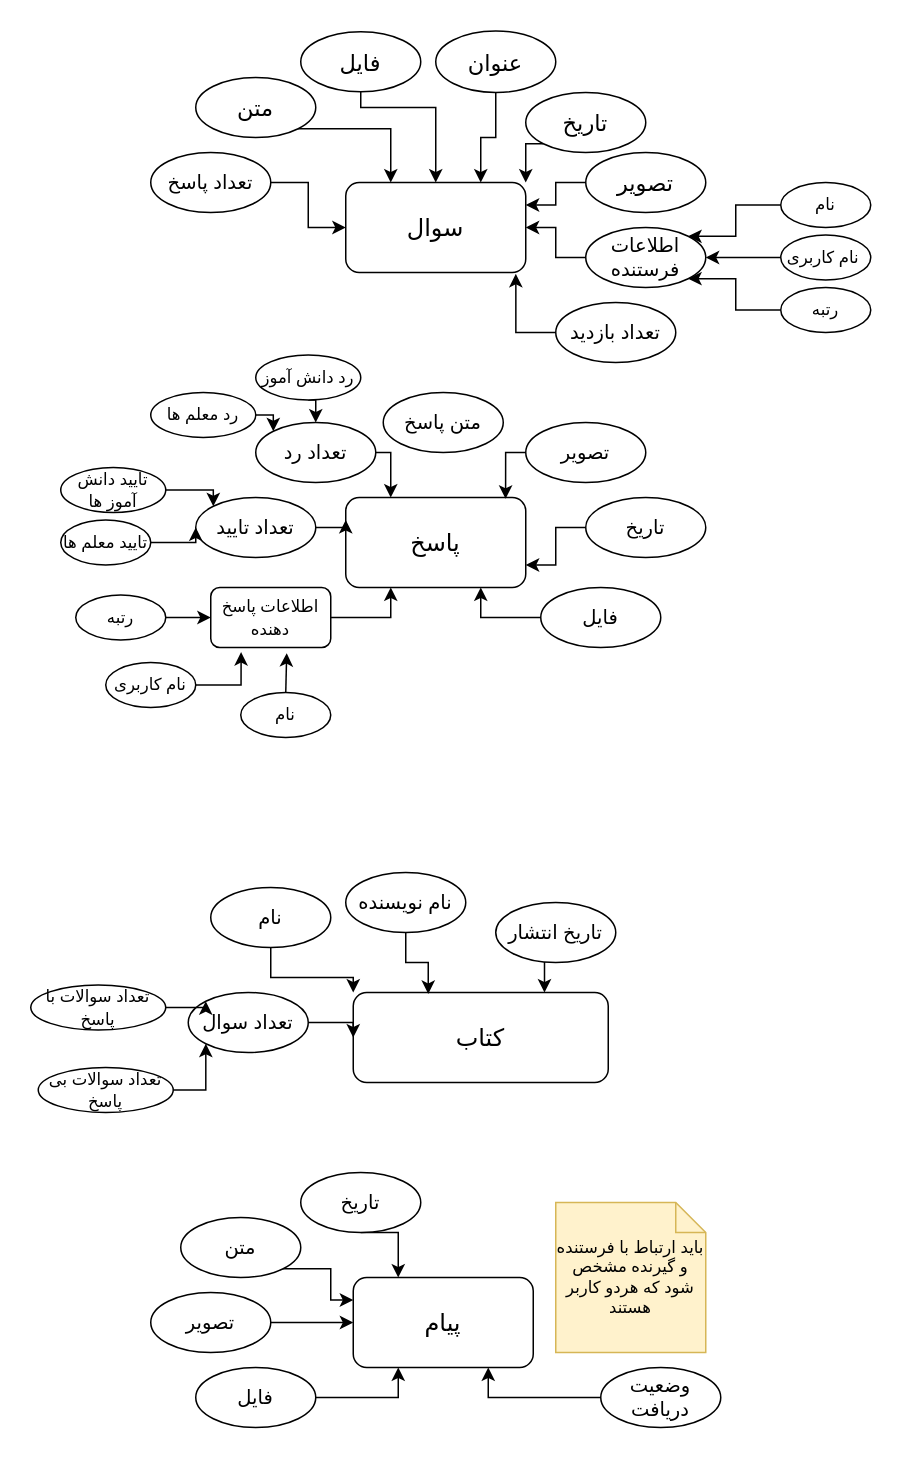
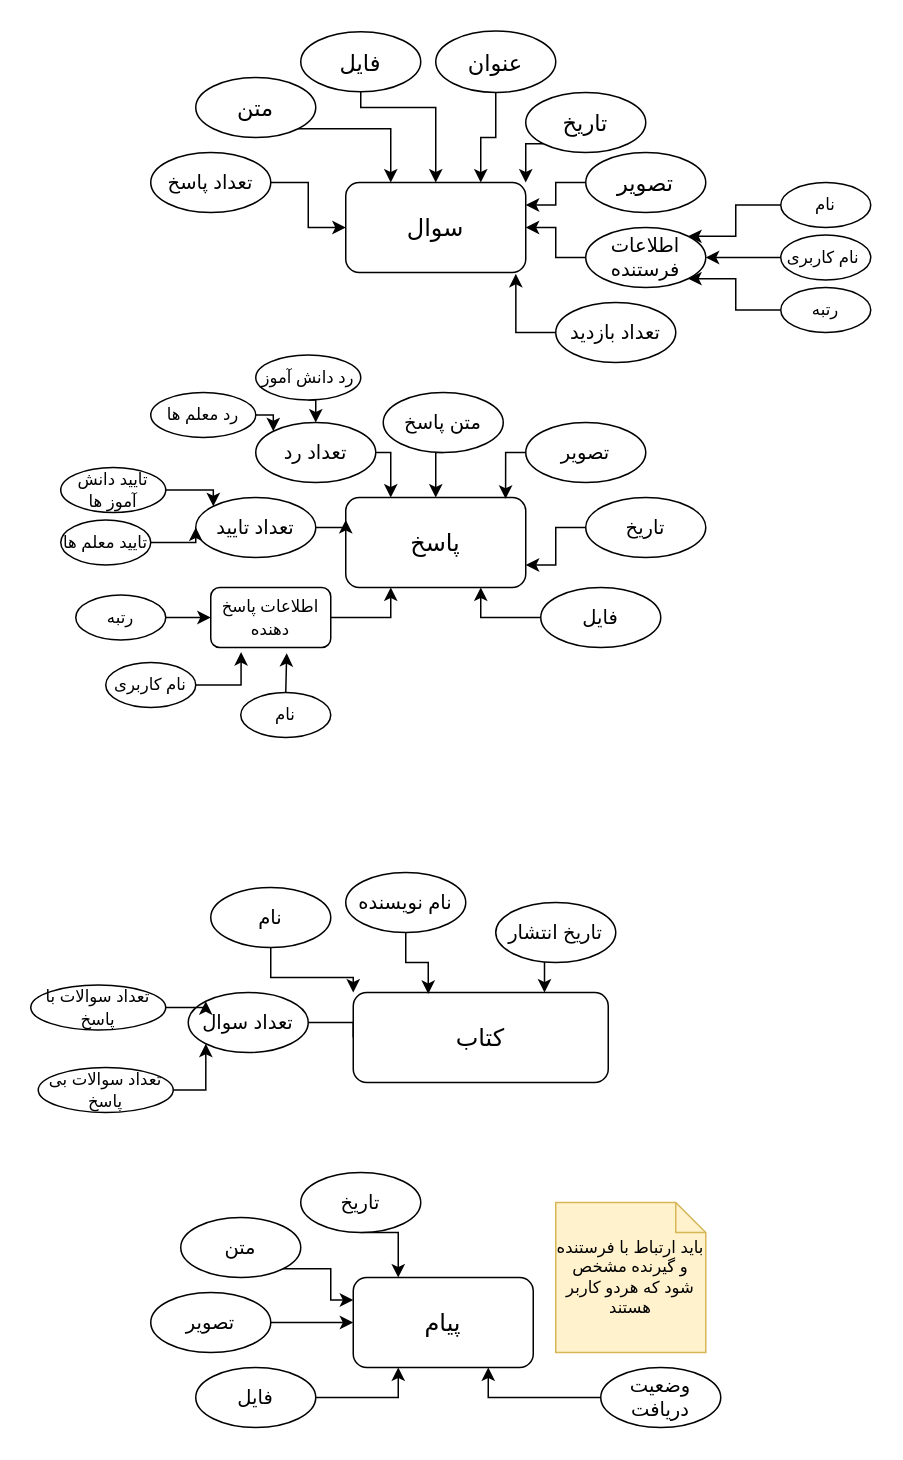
edge "متن پاسخ" -> "پاسخ": added
edge "تعداد سوال" -> "کتاب": arrowhead classic -> none
